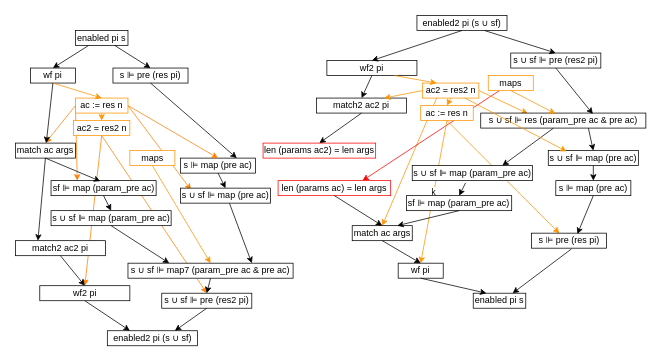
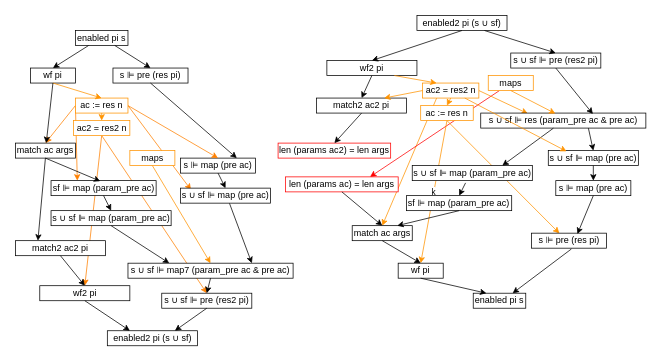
node "len (params ac2) = len args": moved (319, 150) -> (334, 150)
node "len (params ac) = len args": moved (334, 188) -> (342, 184)
